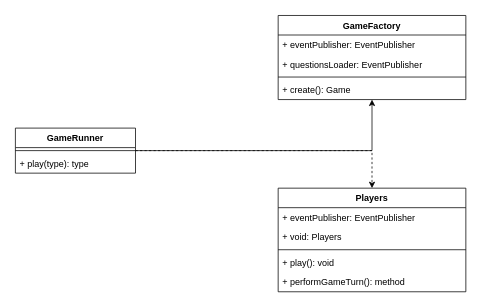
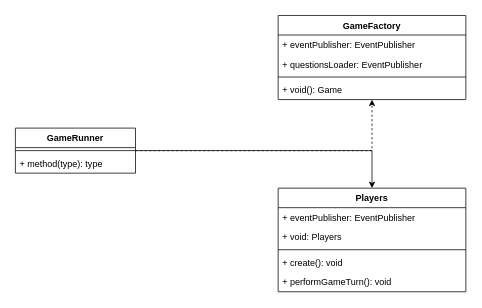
node "+ create(): Game": label "+ create(): Game" -> "+ void(): Game"
edge "GameRunner" -> "GameFactory": style solid -> dashed
node "+ play(type): type": label "+ play(type): type" -> "+ method(type): type"
edge "GameRunner" -> "Players": style dashed -> solid
node "+ play(): void": label "+ play(): void" -> "+ create(): void"
node "+ performGameTurn(): method": label "+ performGameTurn(): method" -> "+ performGameTurn(): void"
